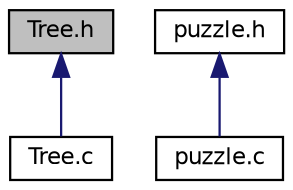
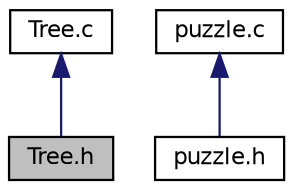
edge "Tree.c" -> "Tree.h": reversed
edge "puzzle.c" -> "puzzle.h": reversed
